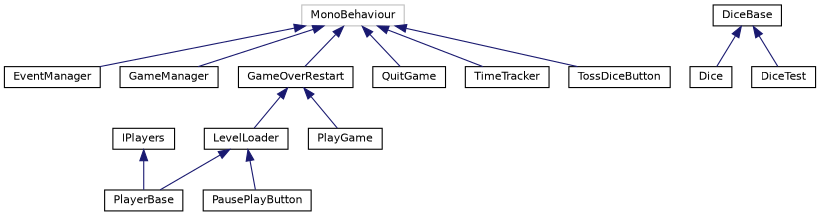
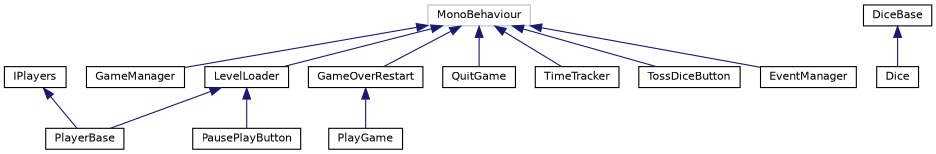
node "DiceTest": removed
edge "LevelLoader" -> "GameOverRestart": now "LevelLoader" -> "MonoBehaviour"
